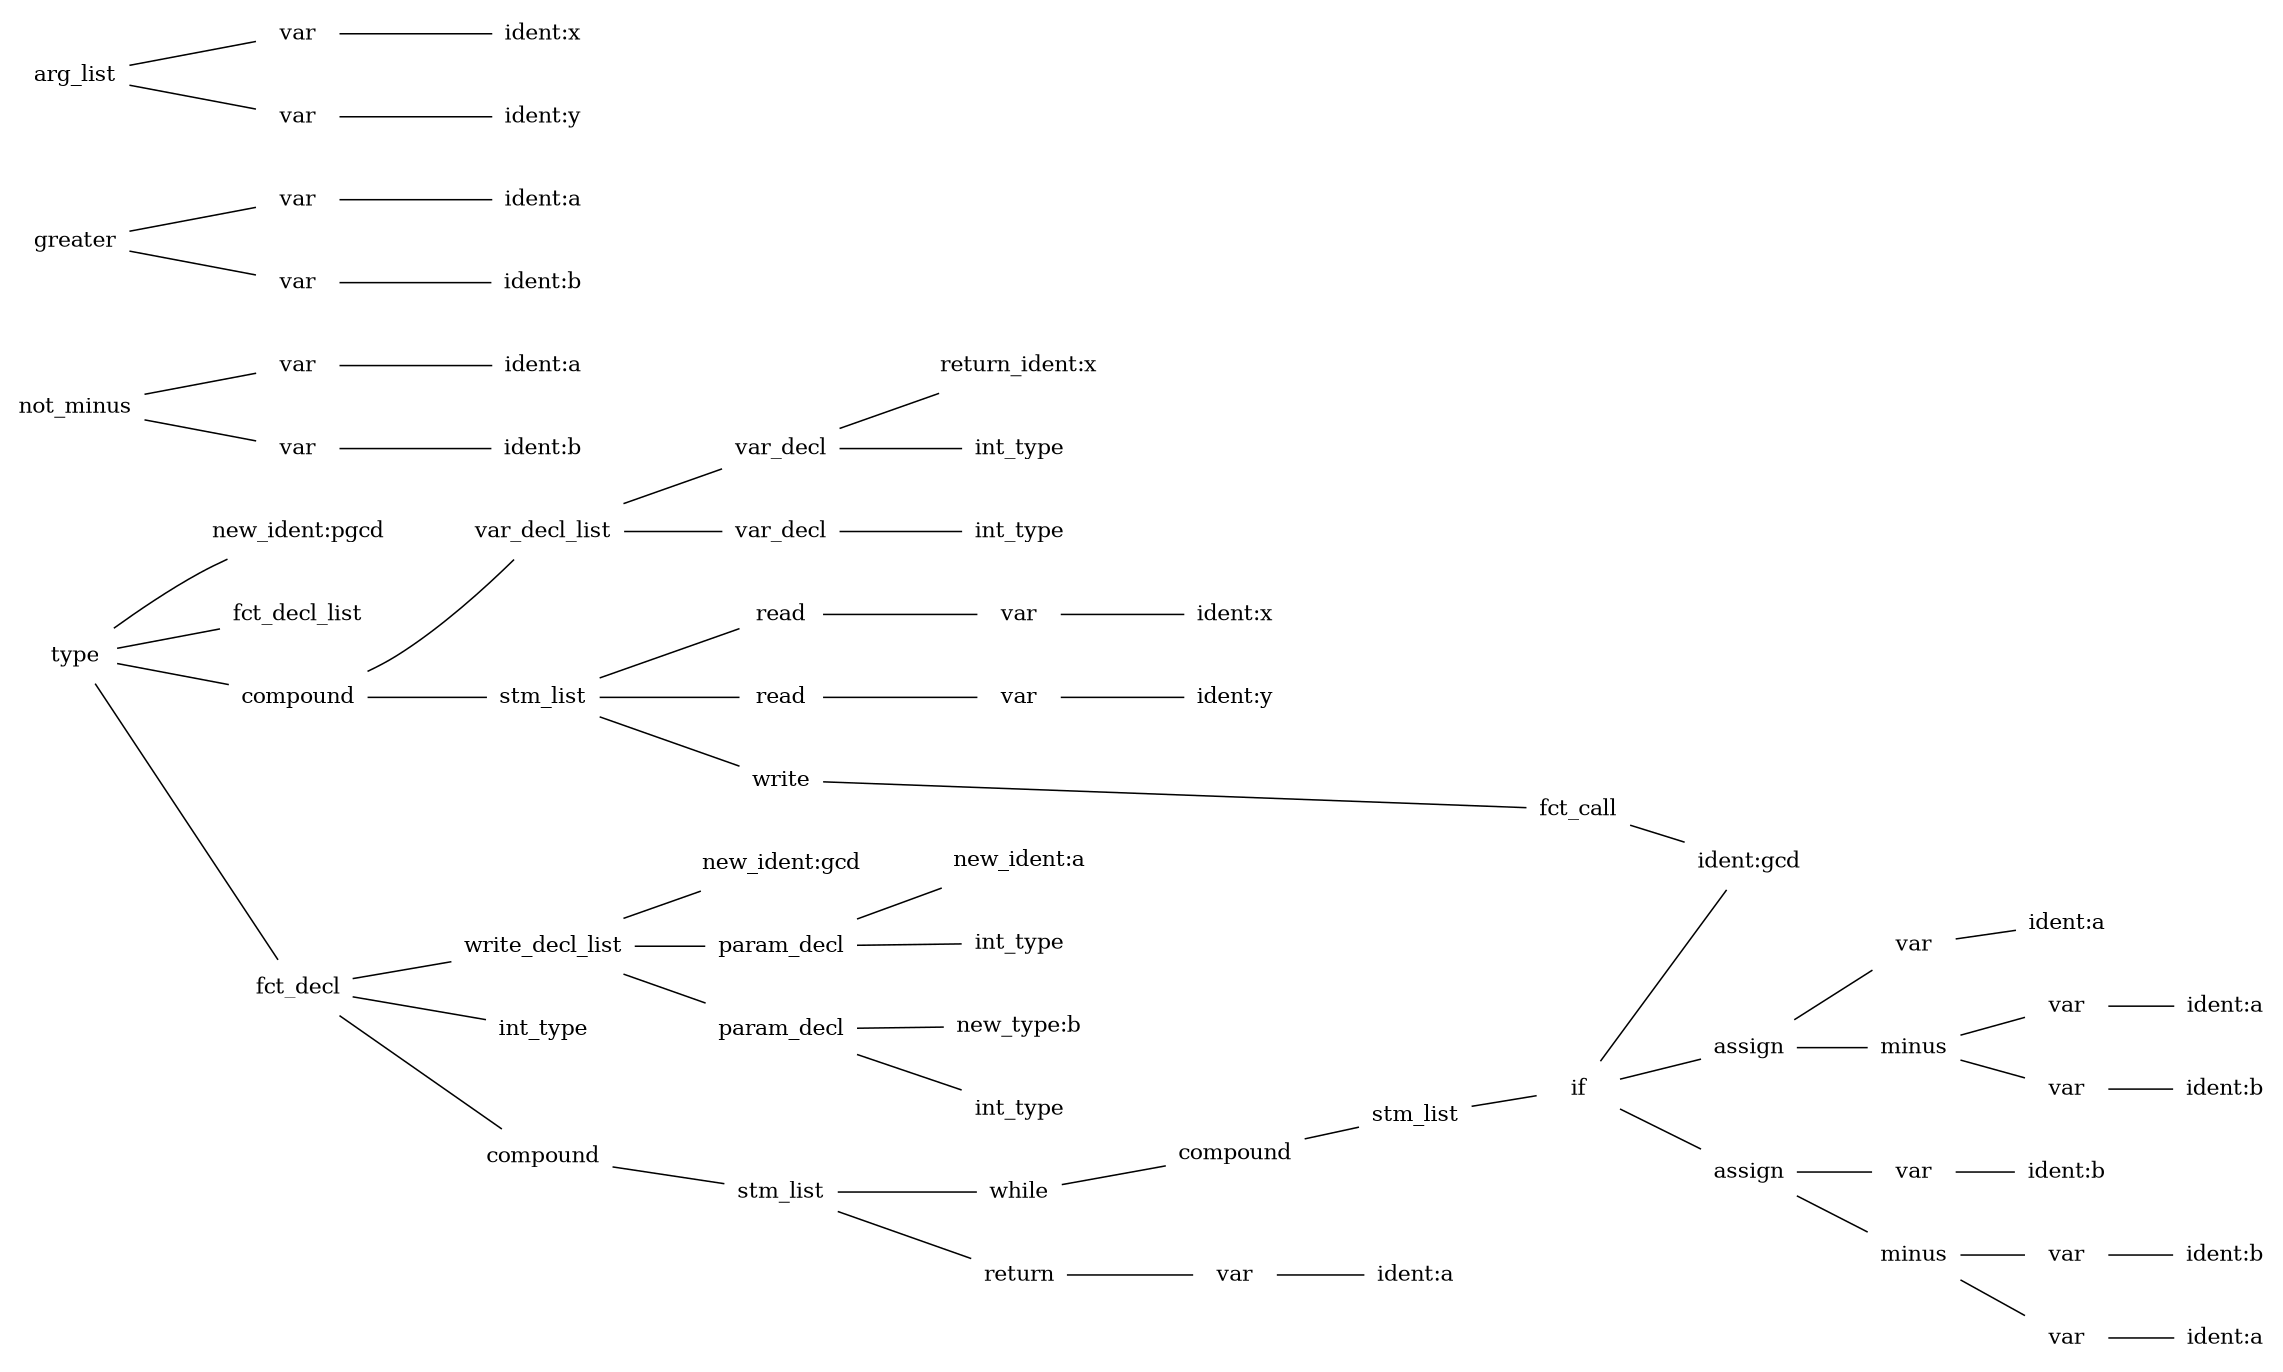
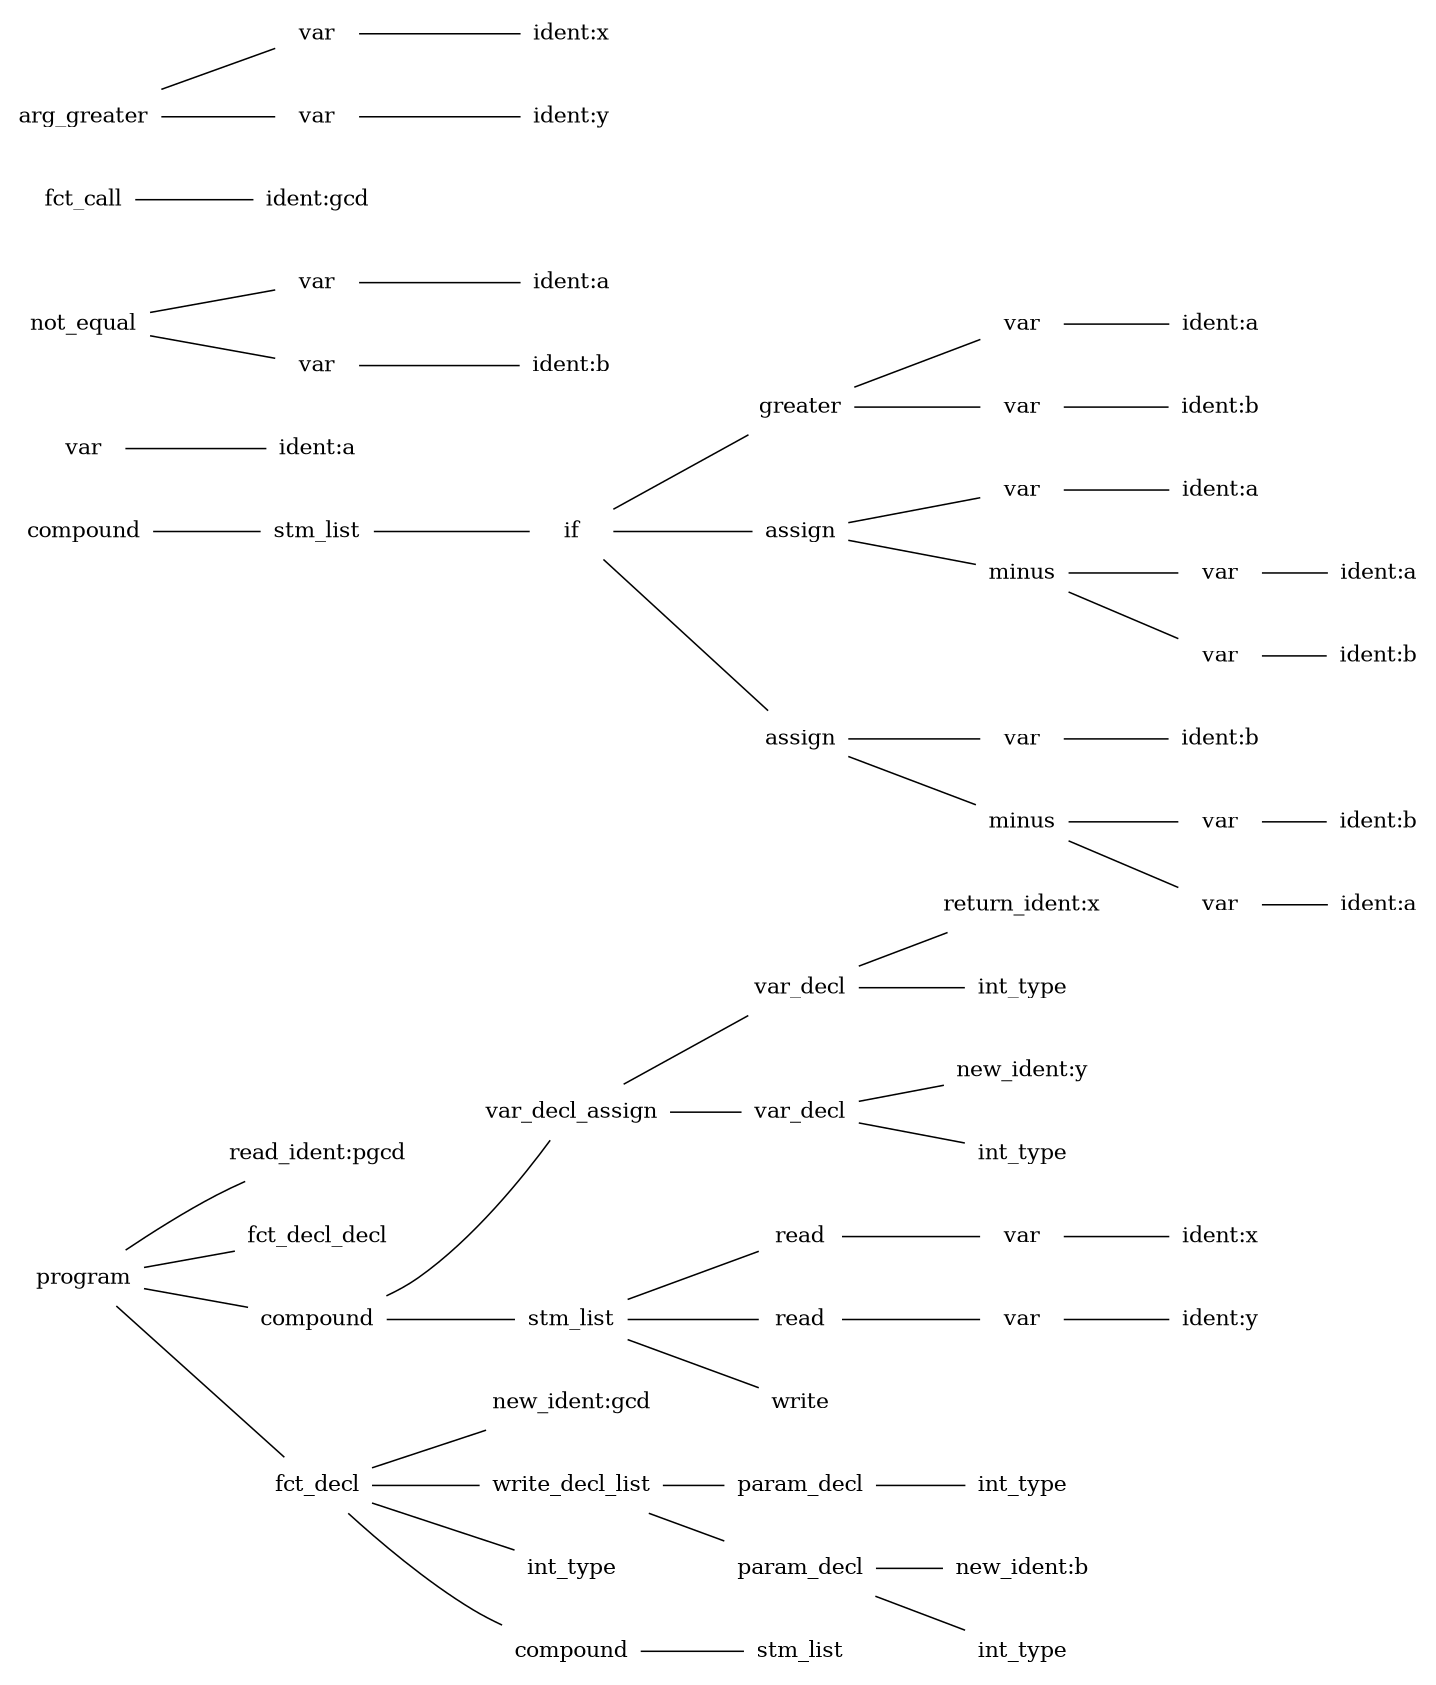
node "arg_list": label "arg_list" -> "arg_greater"
node "not_minus": label "not_minus" -> "not_equal"
node "new_ident:pgcd": label "new_ident:pgcd" -> "read_ident:pgcd"
node "var_decl_list": label "var_decl_list" -> "var_decl_assign"
node "fct_decl_list": label "fct_decl_list" -> "fct_decl_decl"
node "type": label "type" -> "program"
edge "write" -- "fct_call": removed
node "new_ident:a": removed
edge "new_ident:gcd" -- "write_decl_list": now "new_ident:gcd" -- "fct_decl"
edge "ident:gcd" -- "if": now "greater" -- "if"
node "new_type:b": label "new_type:b" -> "new_ident:b"
node "new_ident:y": added
node "while": removed
node "return": removed
